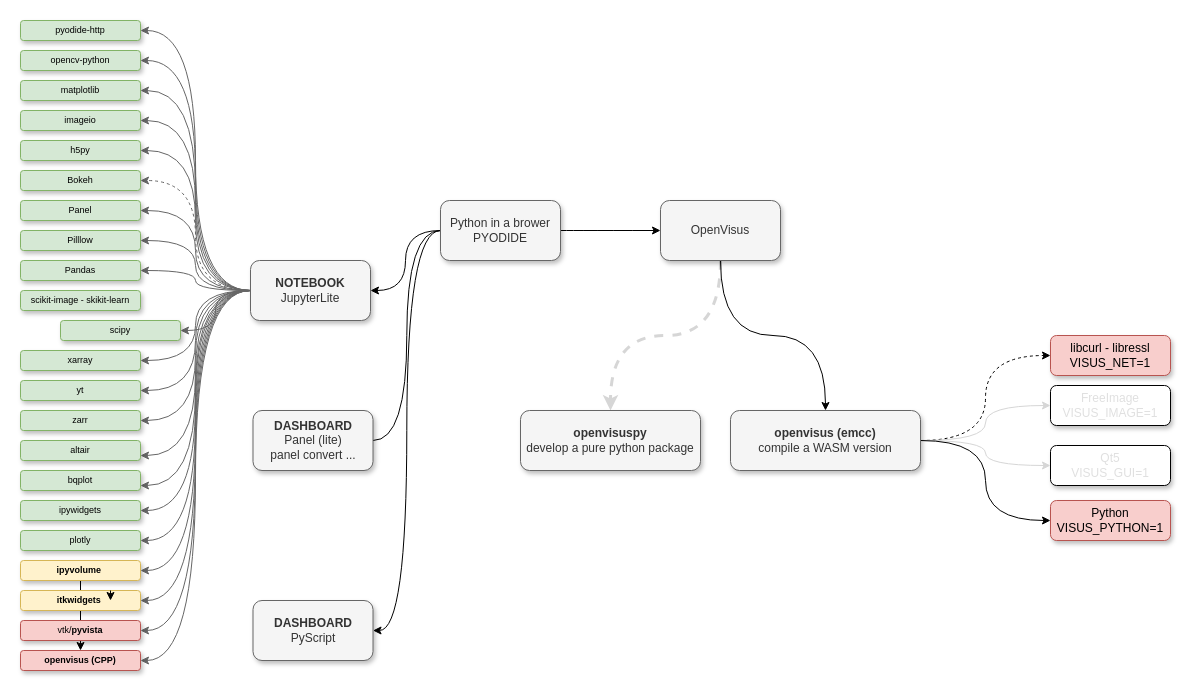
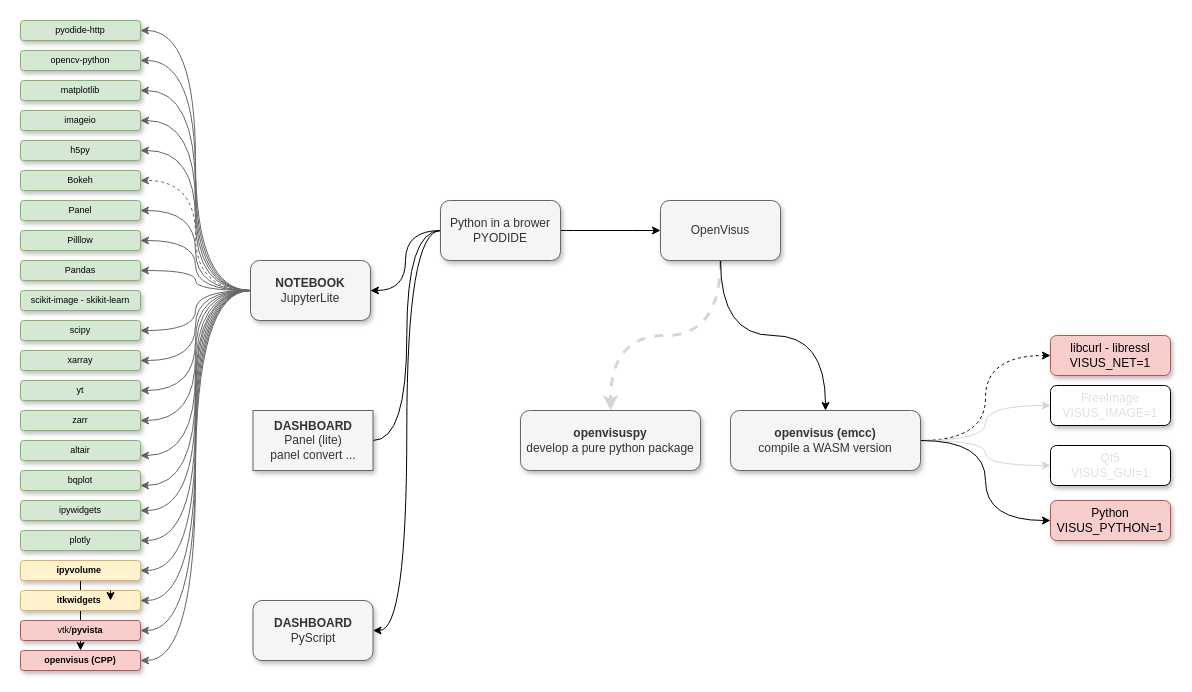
node "scipy": moved (121, 331) -> (81, 331)
node "DASHBOARD Panel (lite) panel convert ...": shape rounded rectangle -> rectangle
